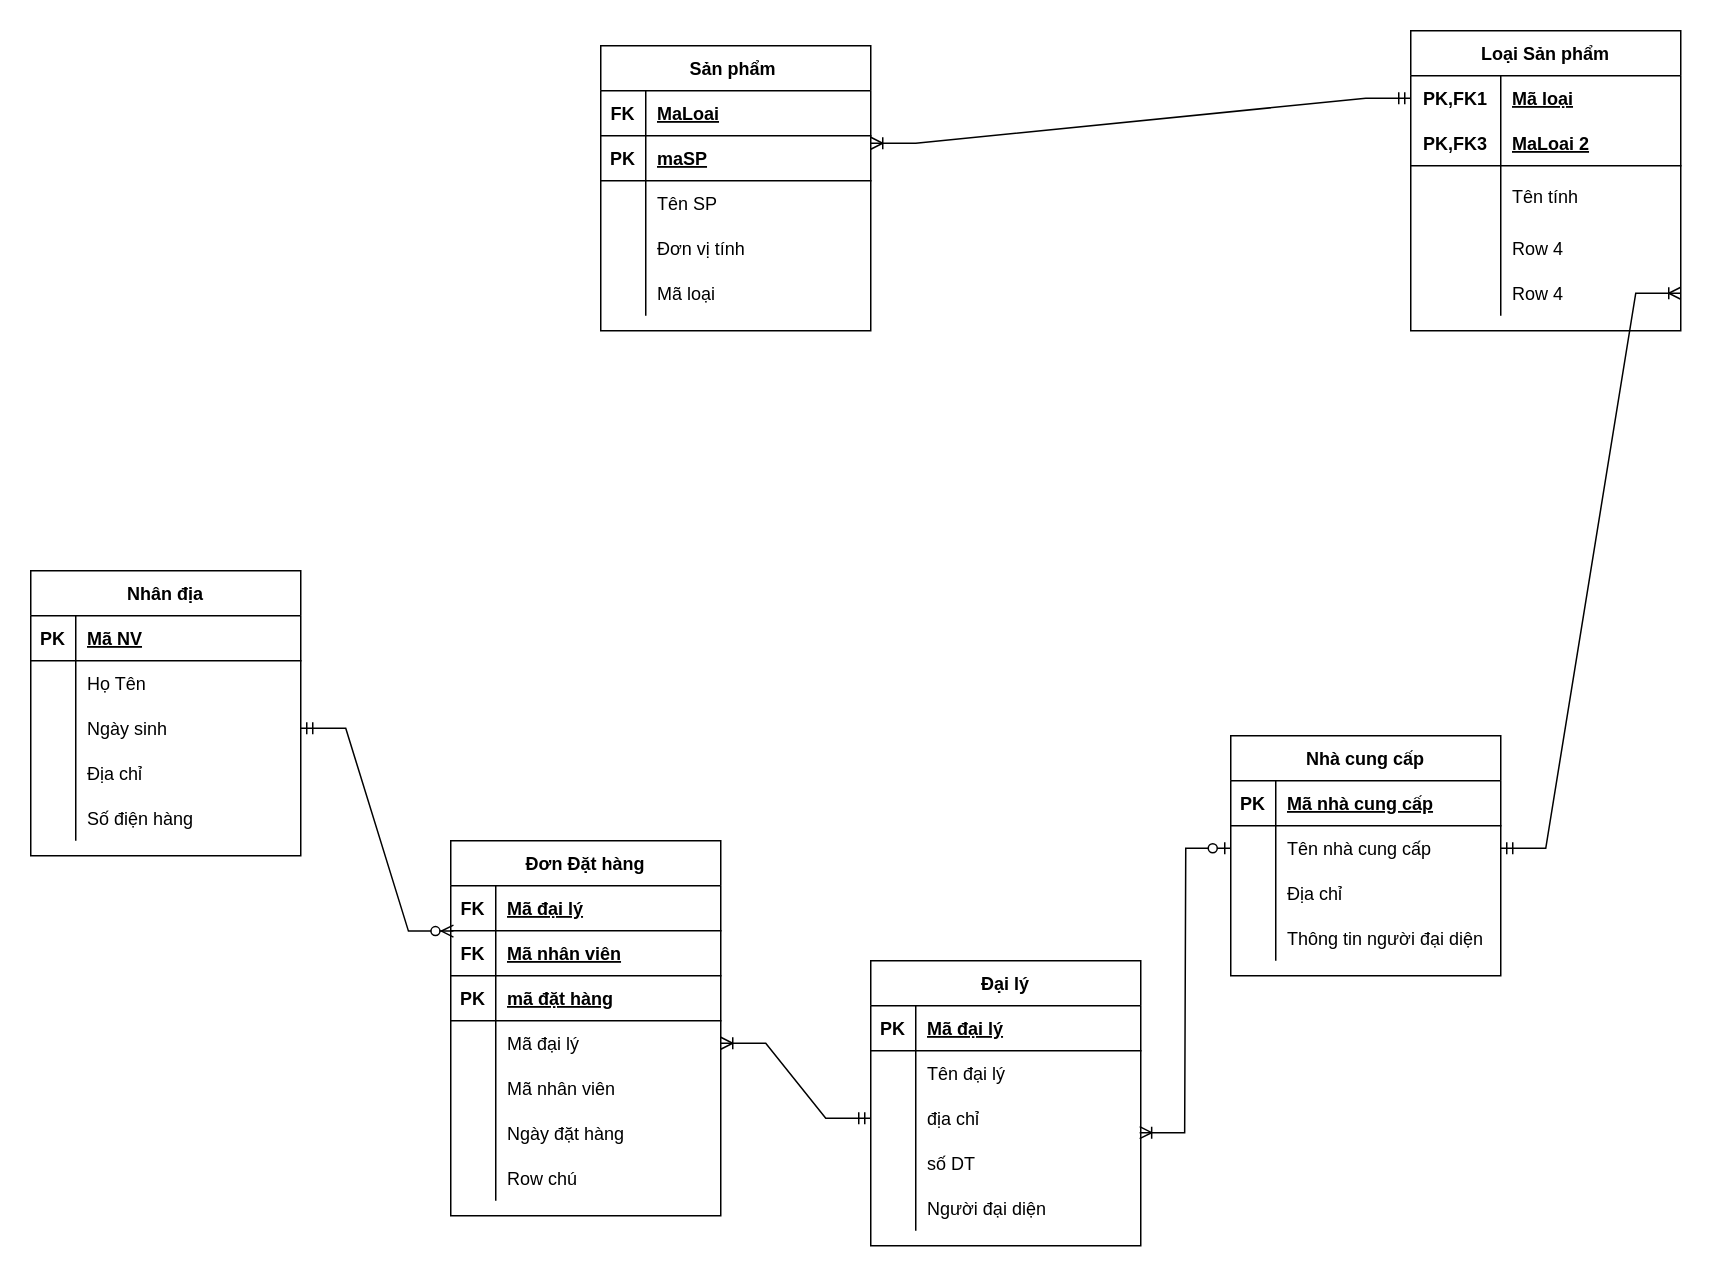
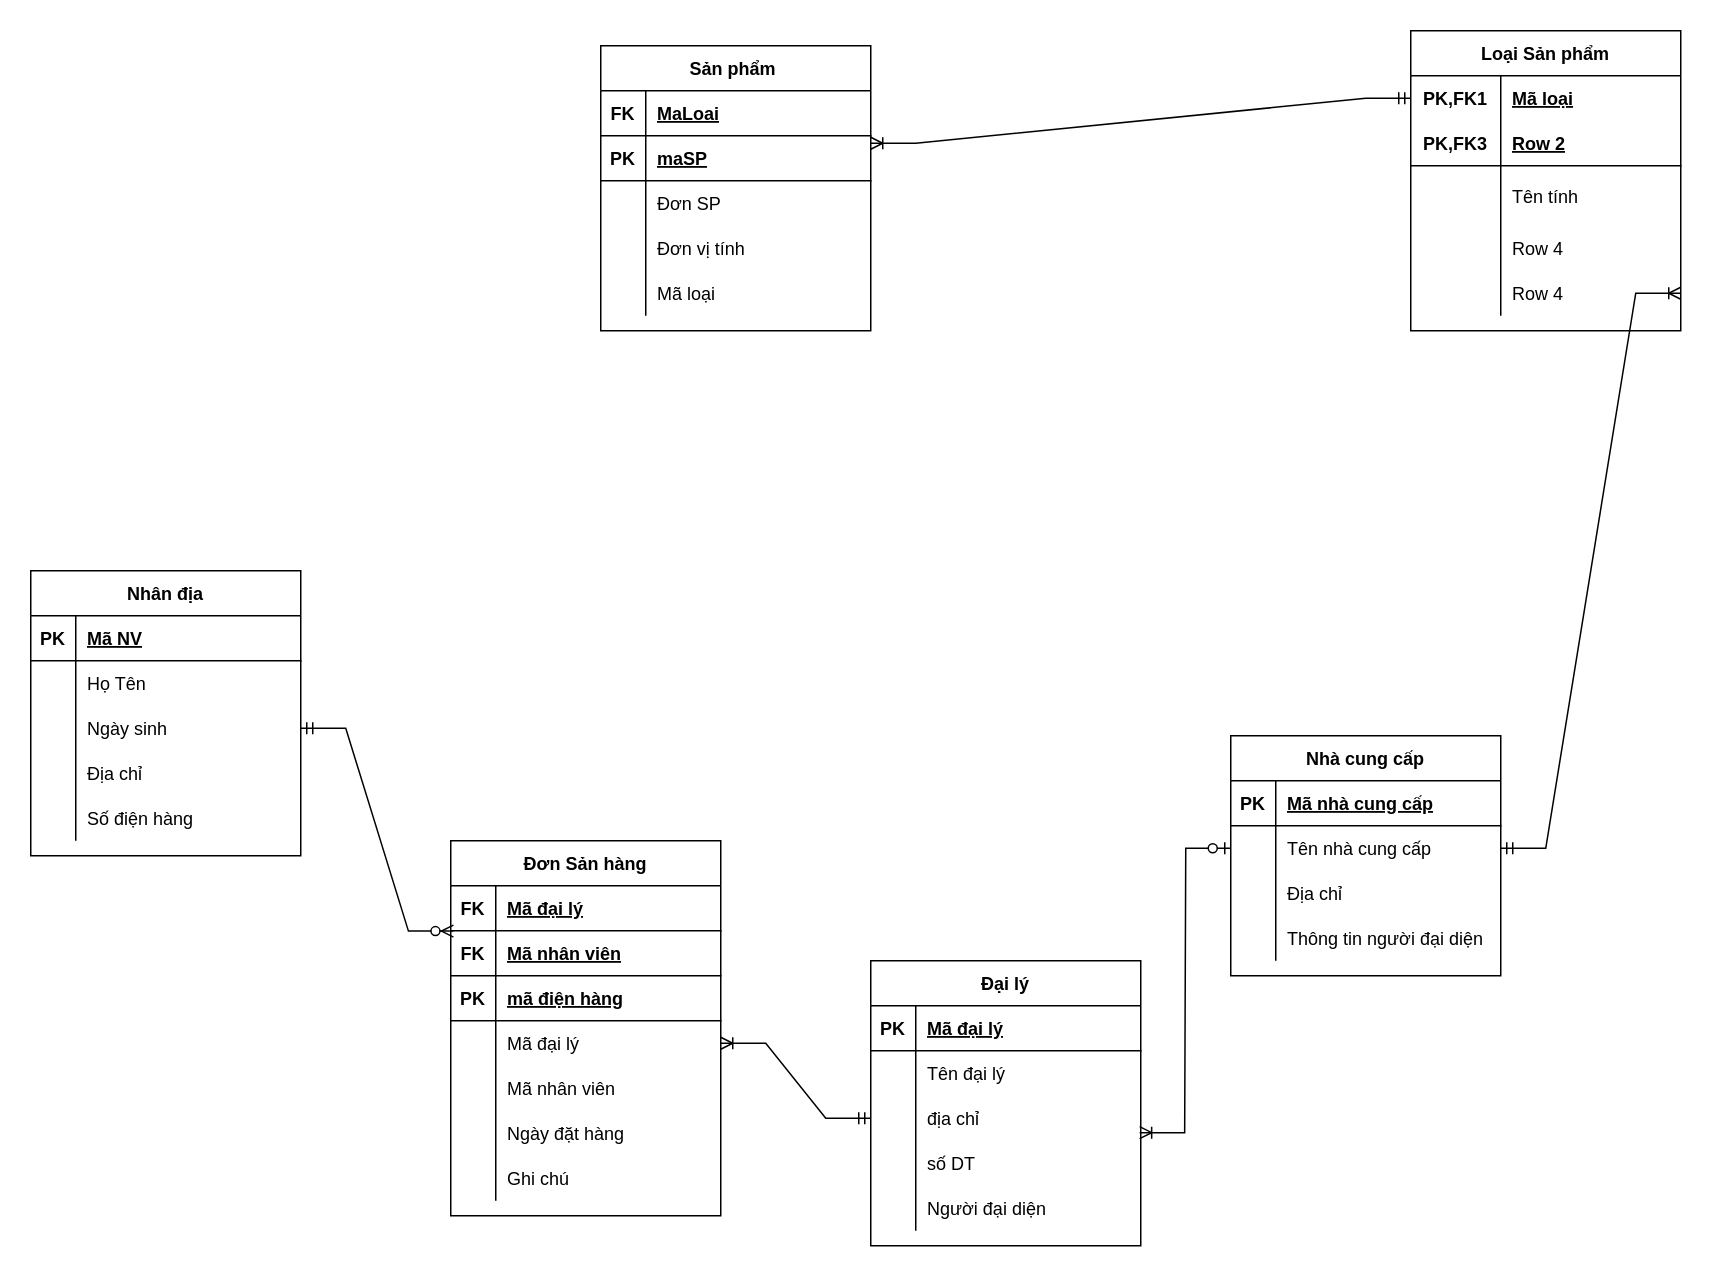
node "MaLoai 2": label "MaLoai 2" -> "Row 2"
node "Tên SP": label "Tên SP" -> "Đơn SP"
node "Đơn Đặt hàng": label "Đơn Đặt hàng" -> "Đơn Sản hàng"
node "mã đặt hàng": label "mã đặt hàng" -> "mã điện hàng"
node "Row chú": label "Row chú" -> "Ghi chú"
